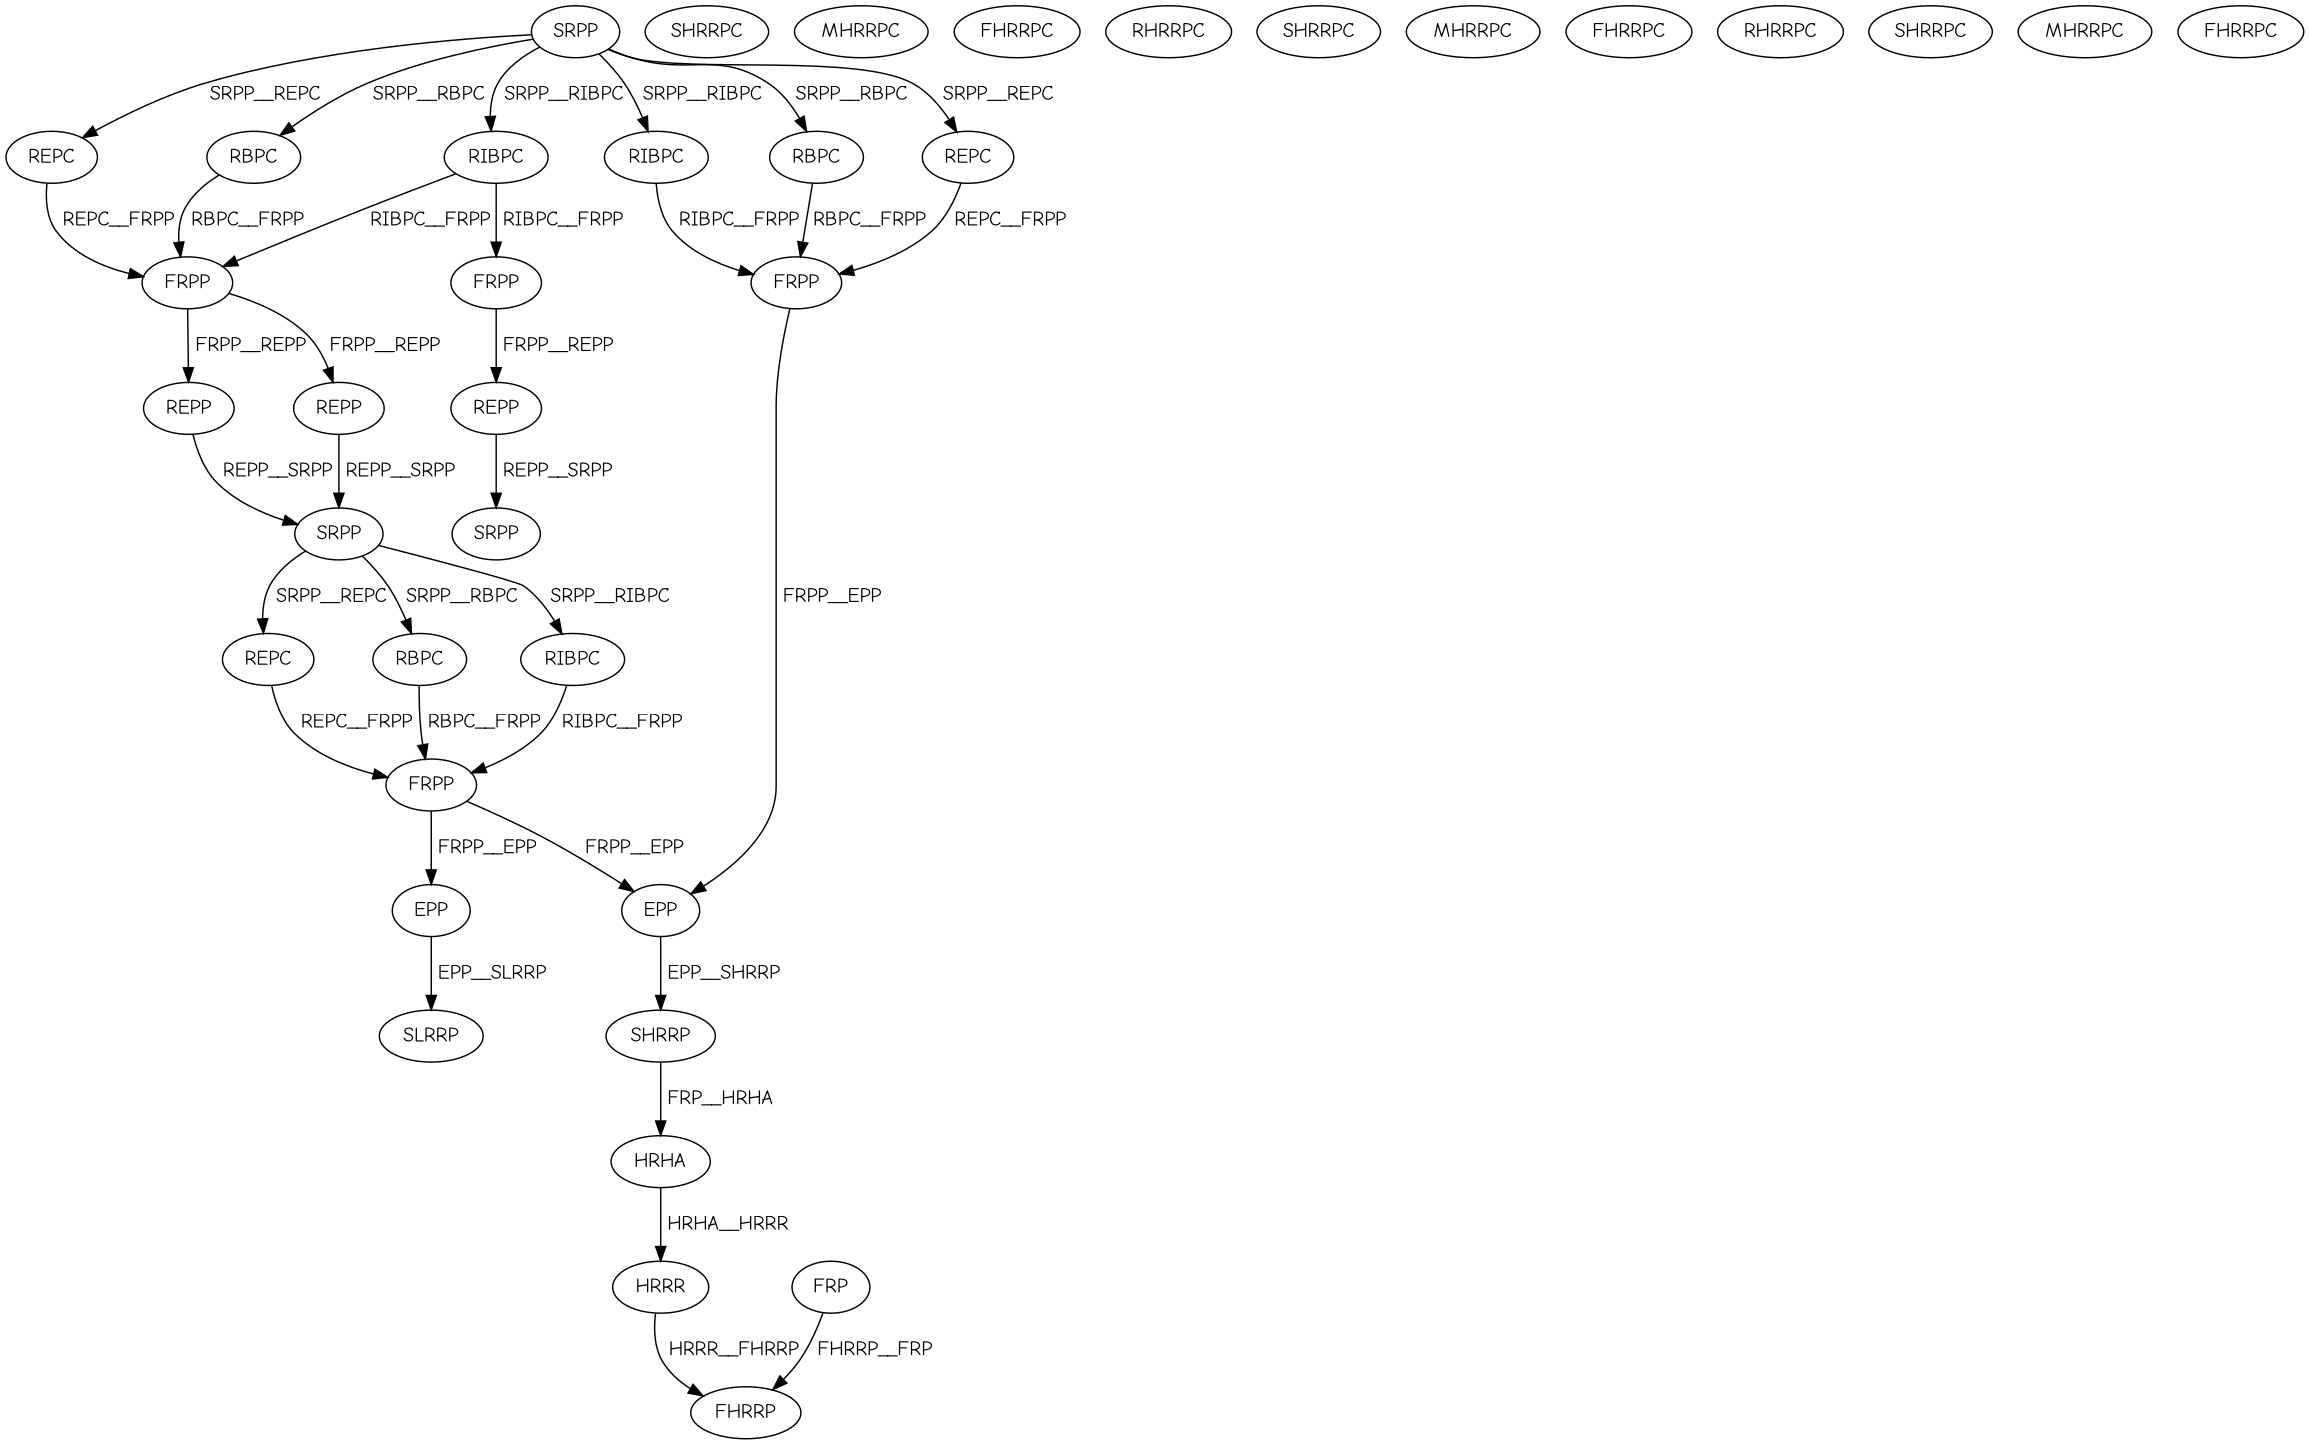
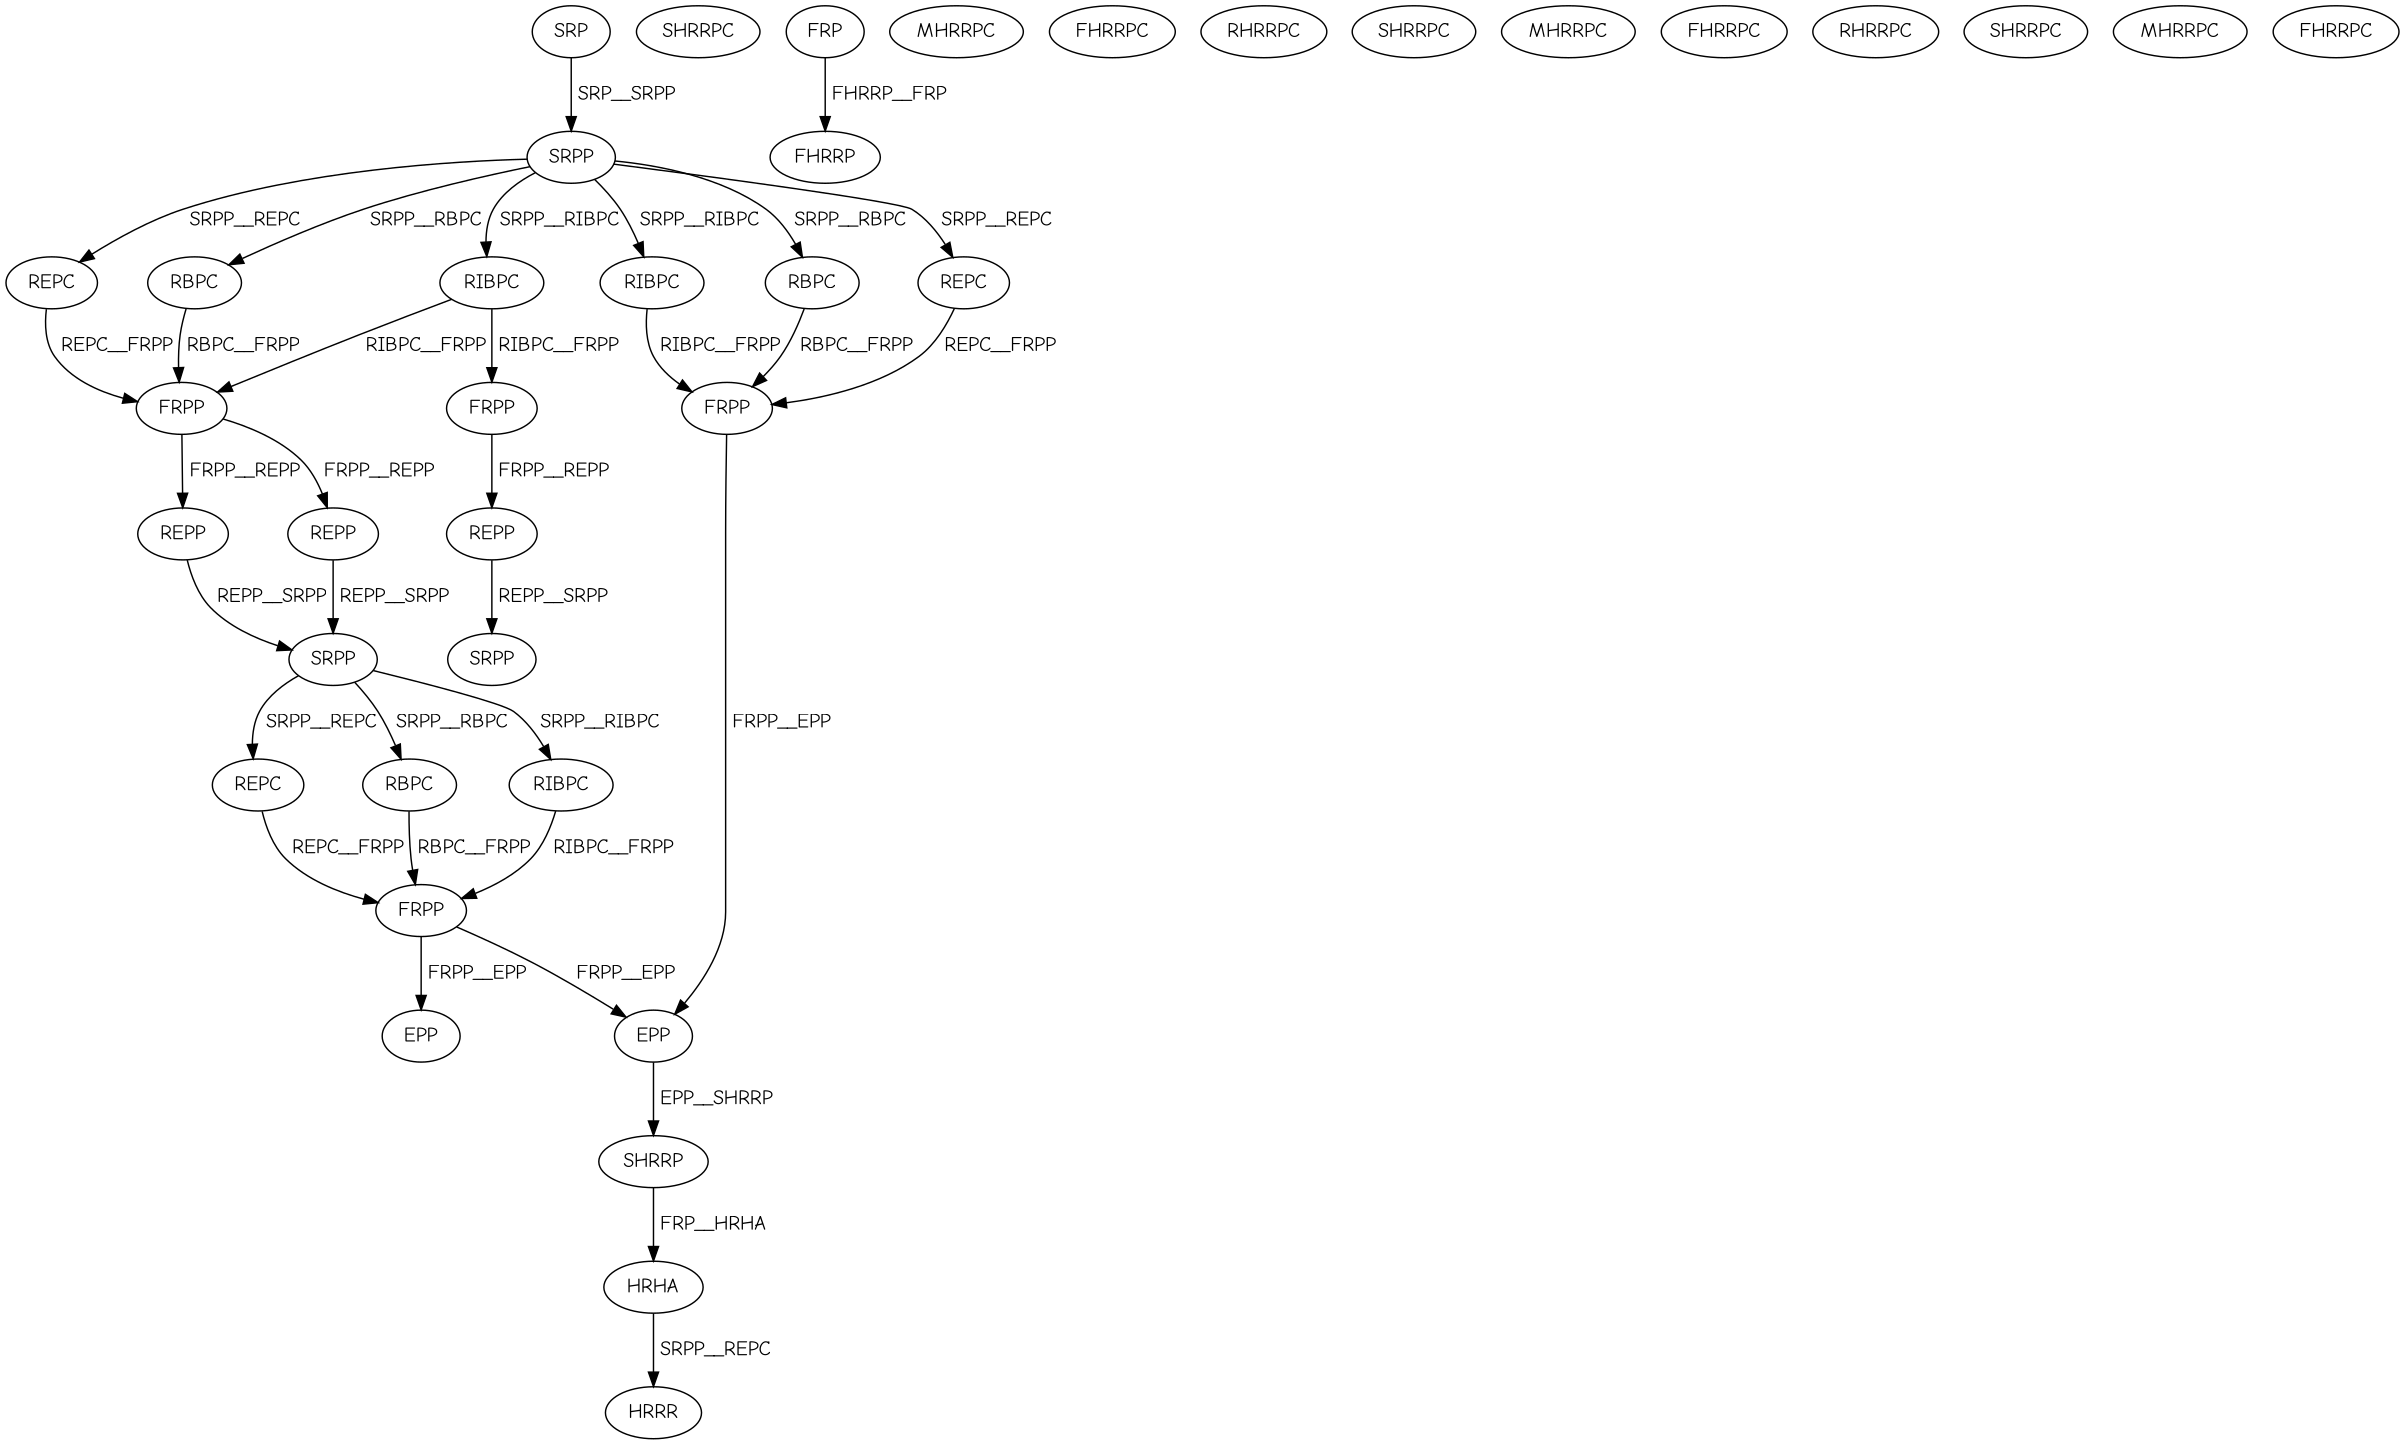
node "SRP": added
node "SLRRP": removed
edge "HRHA" -> "HRRR": label " HRHA__HRRR" -> " SRPP__REPC"
edge "HRRR" -> "FHRRP": removed, label "HRRR__FHRRP"
